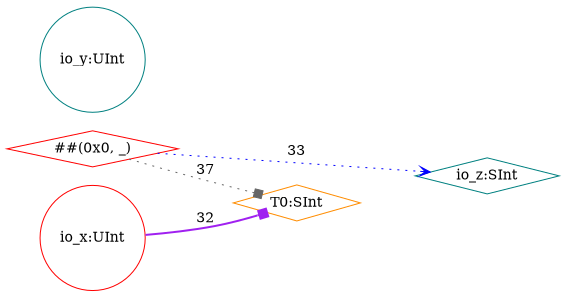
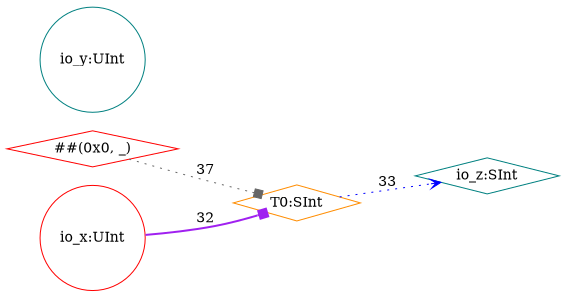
edge "##(0x0, _)" -> "io_z:SInt": now "T0:SInt" -> "io_z:SInt"
